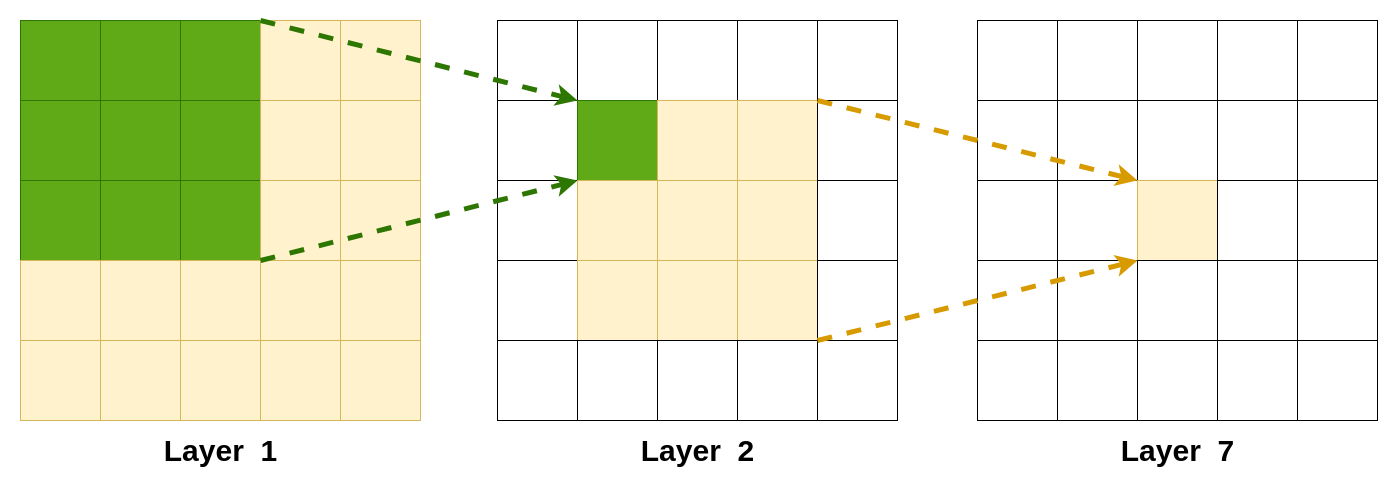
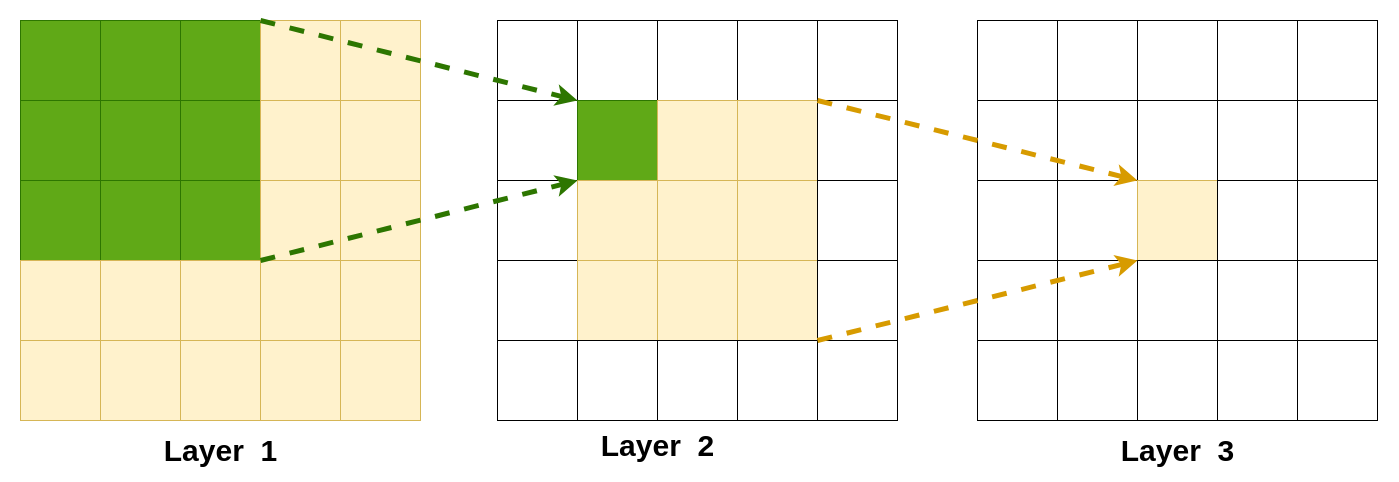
node "Layer 2": moved (698, 451) -> (658, 446)
node "Layer 7": label "Layer 7" -> "Layer 3"
